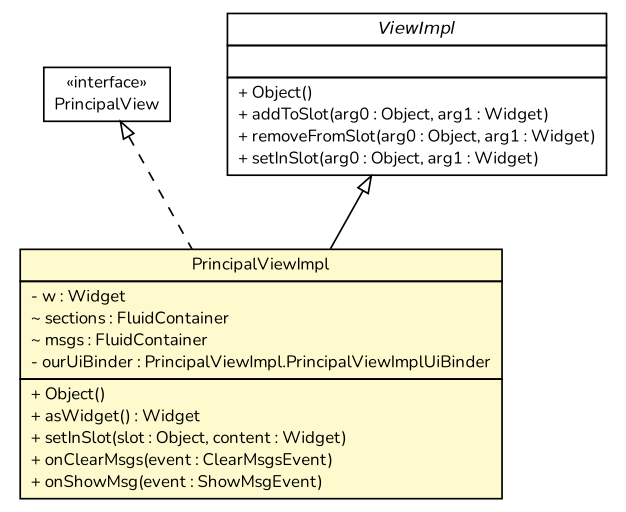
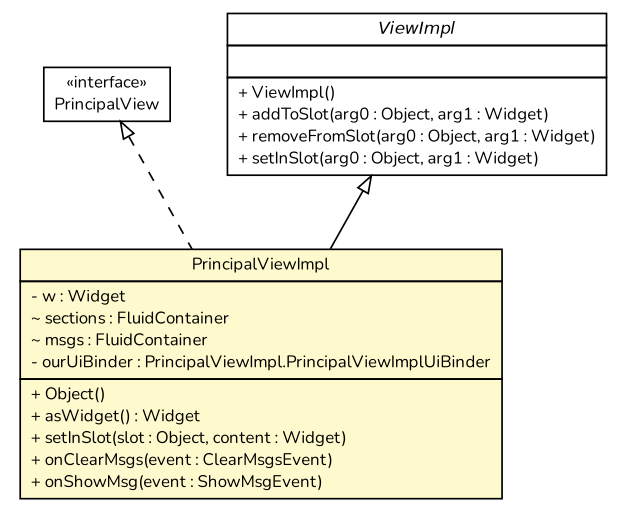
node "ViewImpl": text "+ Object()" -> "+ ViewImpl()"
